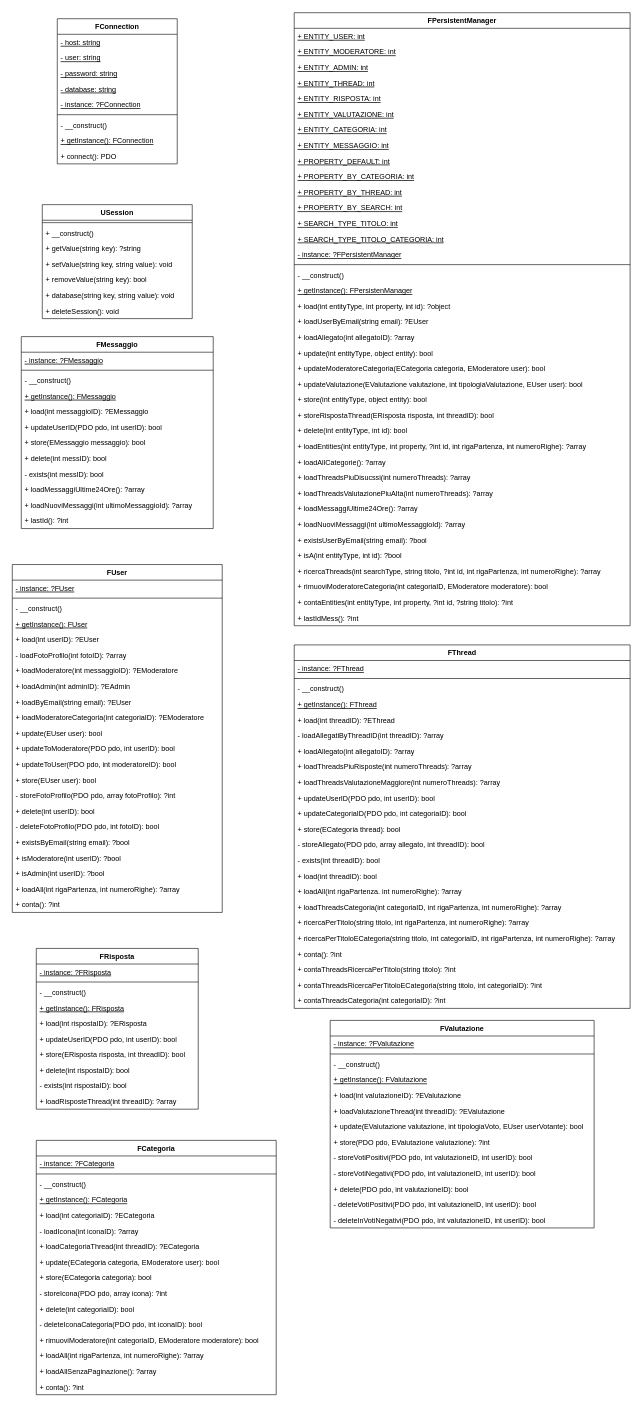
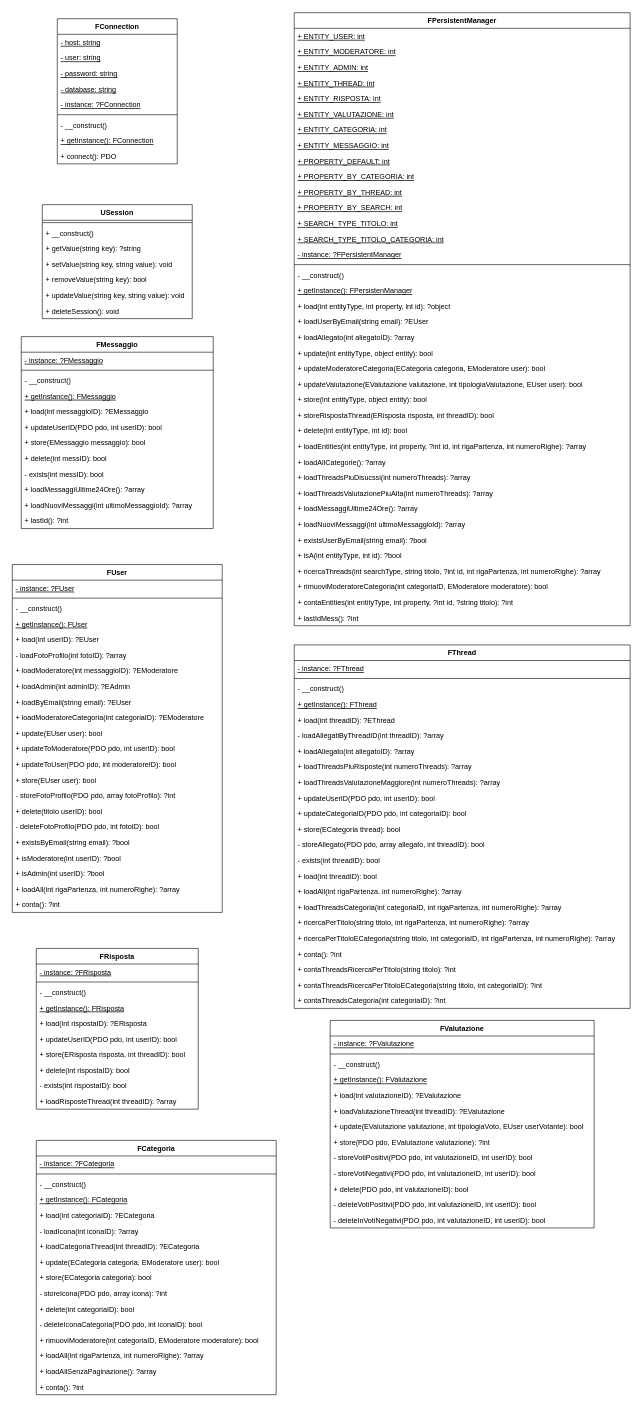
node "+ database(string key, string value): void": label "+ database(string key, string value): void" -> "+ updateValue(string key, string value): void"
node "+ delete(int userID): bool": label "+ delete(int userID): bool" -> "+ delete(titolo userID): bool"
